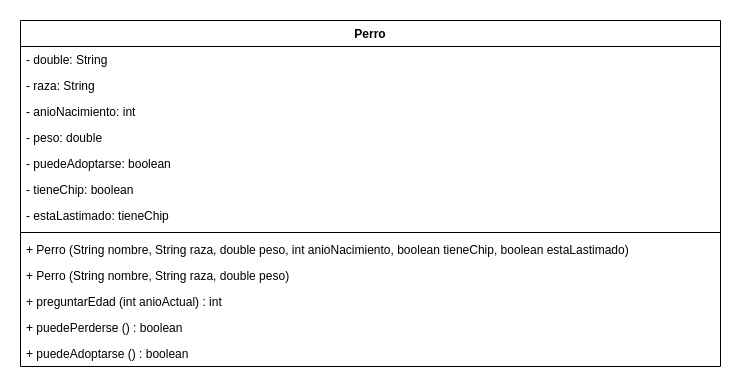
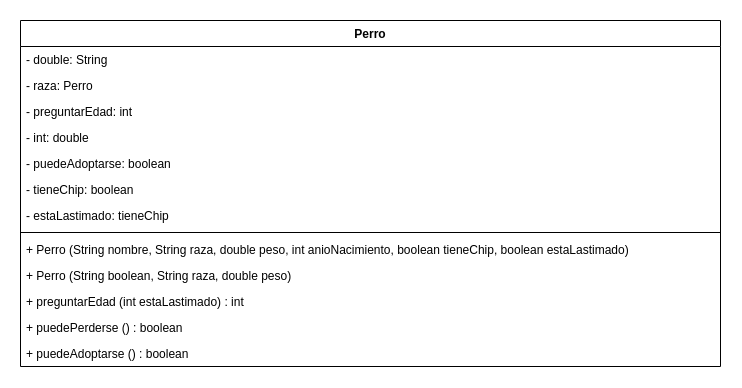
node "- raza: String": label "- raza: String" -> "- raza: Perro"
node "- anioNacimiento: int": label "- anioNacimiento: int" -> "- preguntarEdad: int"
node "- peso: double": label "- peso: double" -> "- int: double"
node "+ Perro (String nombre, String raza, double peso)": label "+ Perro (String nombre, String raza, double peso)" -> "+ Perro (String boolean, String raza, double peso)"
node "+ preguntarEdad (int anioActual) : int": label "+ preguntarEdad (int anioActual) : int" -> "+ preguntarEdad (int estaLastimado) : int"
